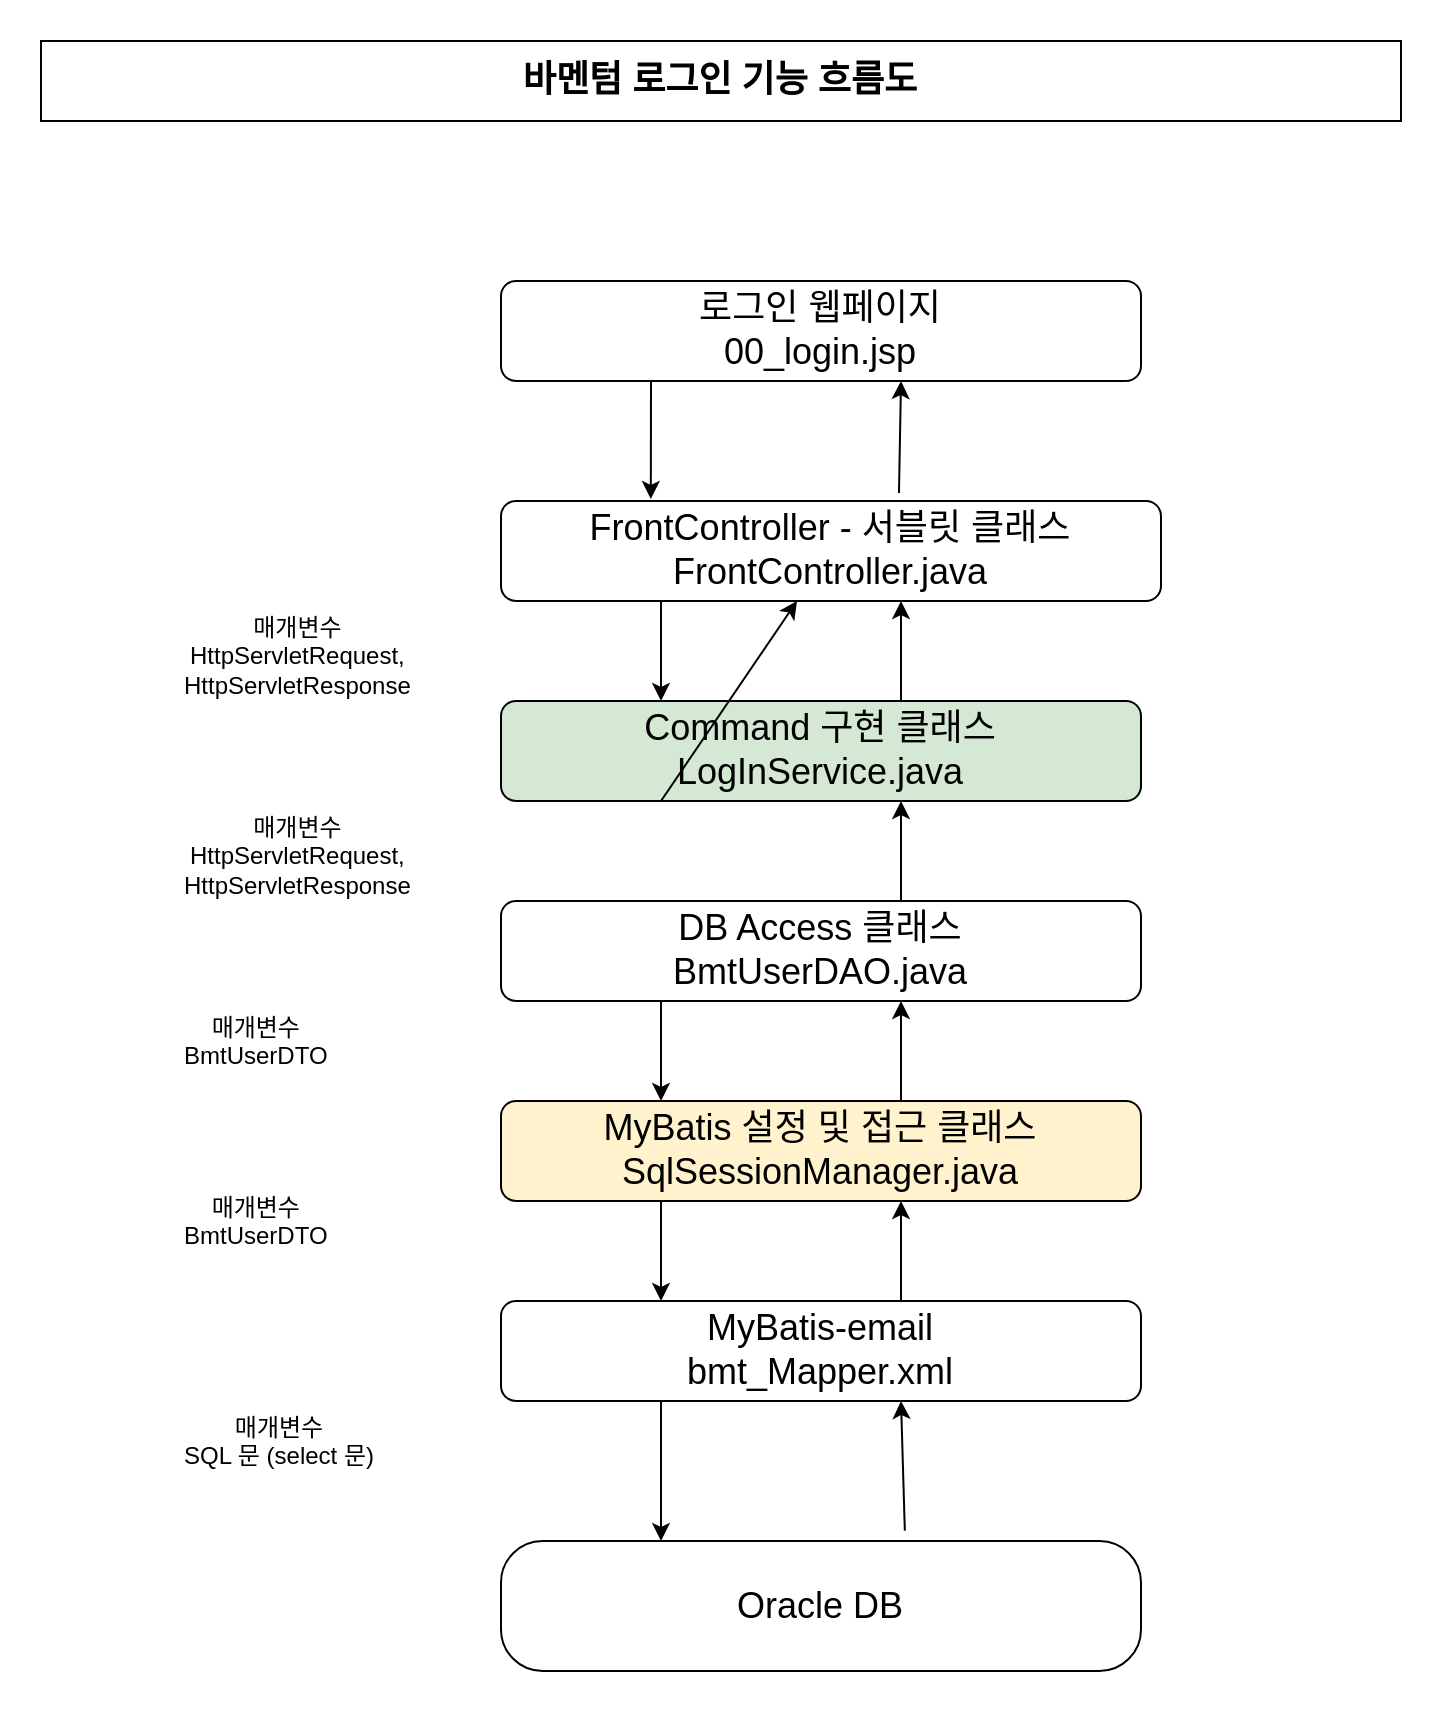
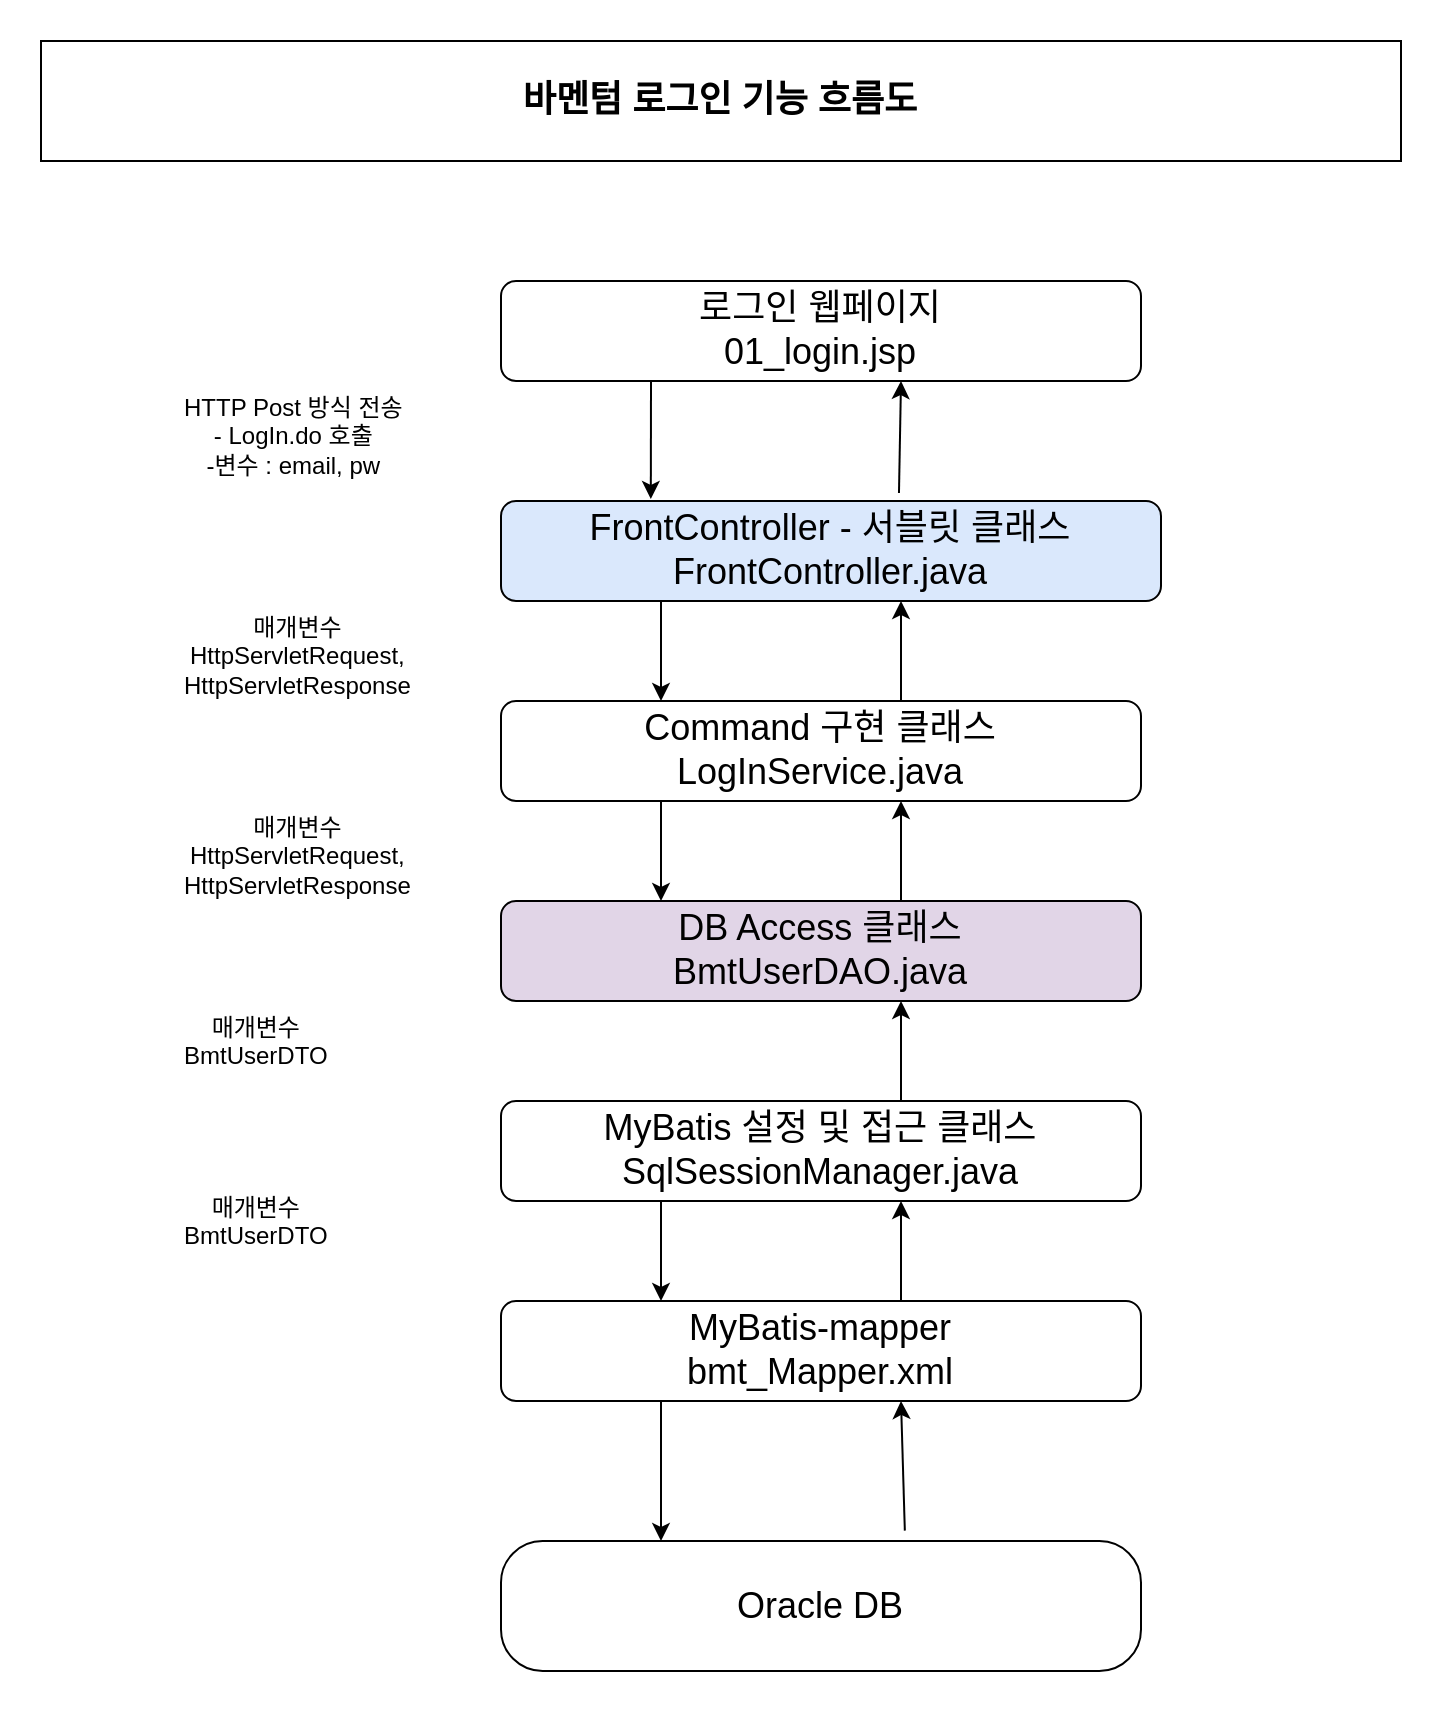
node "바멘텀 로그인 기능 흐름도": size 1360x80 -> 1360x120
node "로그인 웹페이지 00_login.jsp": label "로그인 웹페이지 00_login.jsp" -> "로그인 웹페이지 01_login.jsp"
node "HTTP Post 방식 전송 - LogIn.do 호출 -변수 : email, pw": added
node "FrontController - 서블릿 클래스 FrontController.java": fillcolor #ffffff -> #dae8fc
edge "Command 구현 클래스 LogInService.java" -> "FrontController - 서블릿 클래스 FrontController.java": now "Command 구현 클래스 LogInService.java" -> "DB Access 클래스BmtUserDAO.java"
node "Command 구현 클래스 LogInService.java": fillcolor #d5e8d4 -> #ffffff
node "DB Access 클래스BmtUserDAO.java": fillcolor #ffffff -> #e1d5e7
edge "DB Access 클래스BmtUserDAO.java" -> "MyBatis 설정 및 접근 클래스SqlSessionManager.java": removed
node "MyBatis 설정 및 접근 클래스SqlSessionManager.java": fillcolor #fff2cc -> #ffffff
node "MyBatis-email bmt_Mapper.xml": label "MyBatis-email bmt_Mapper.xml" -> "MyBatis-mapper bmt_Mapper.xml"
node "매개변수 SQL 문 (select 문)": removed
